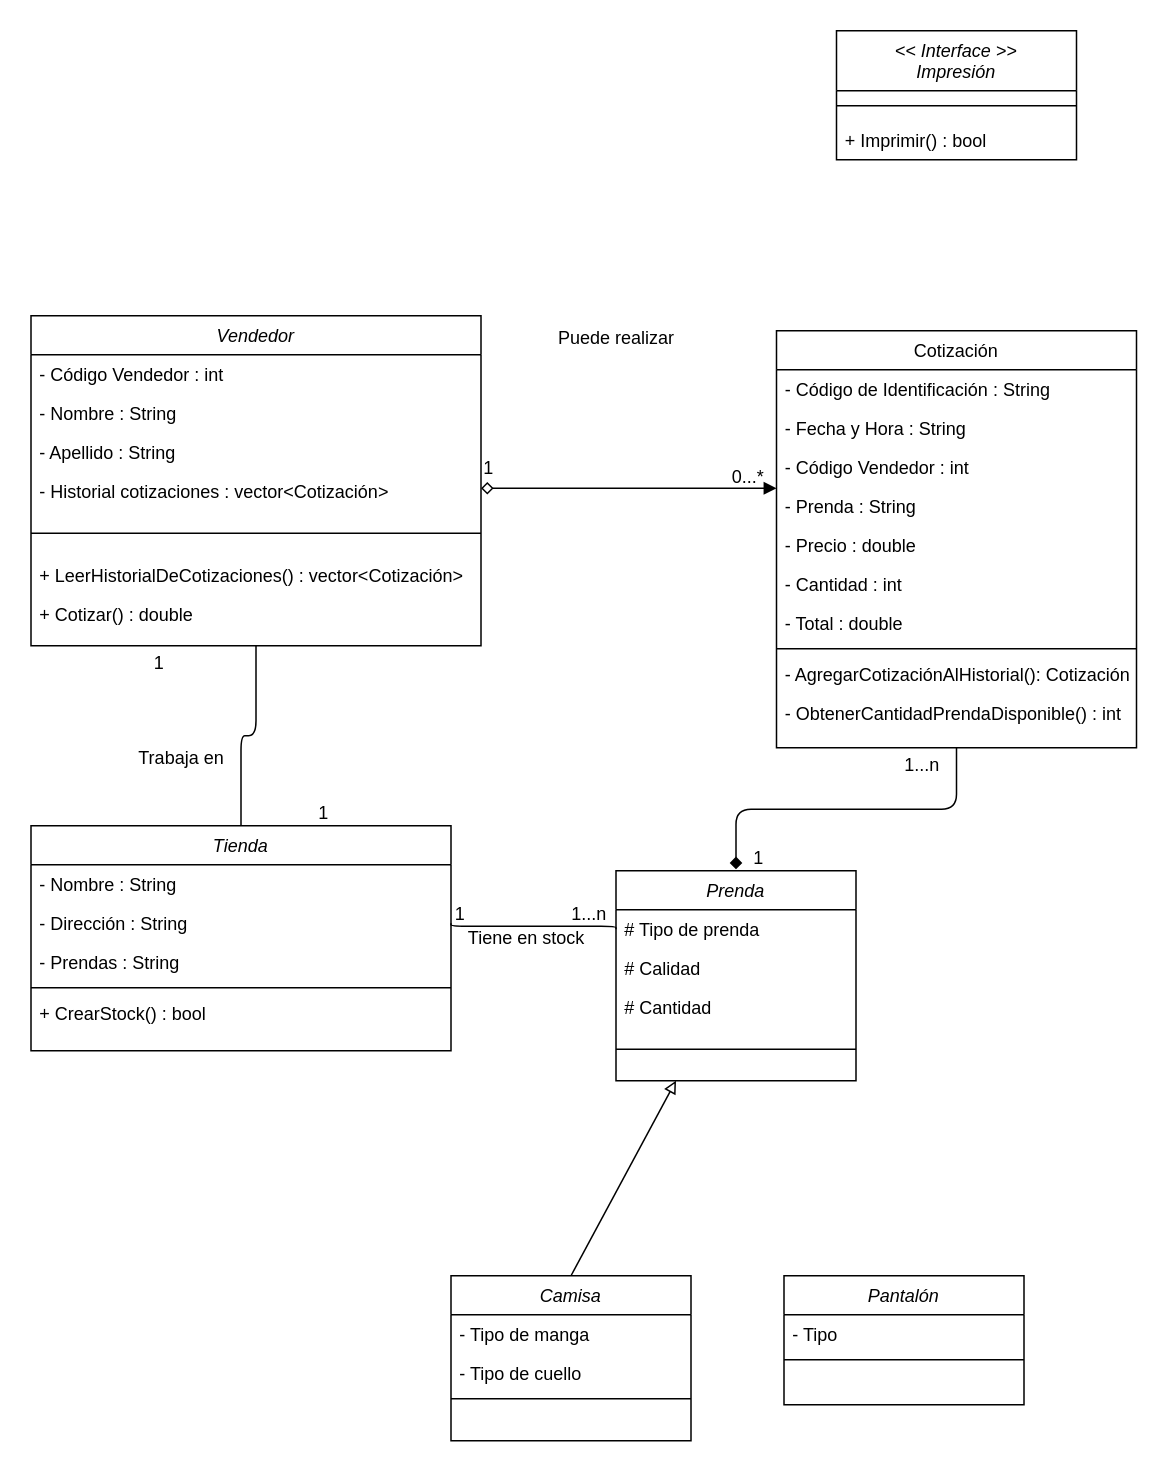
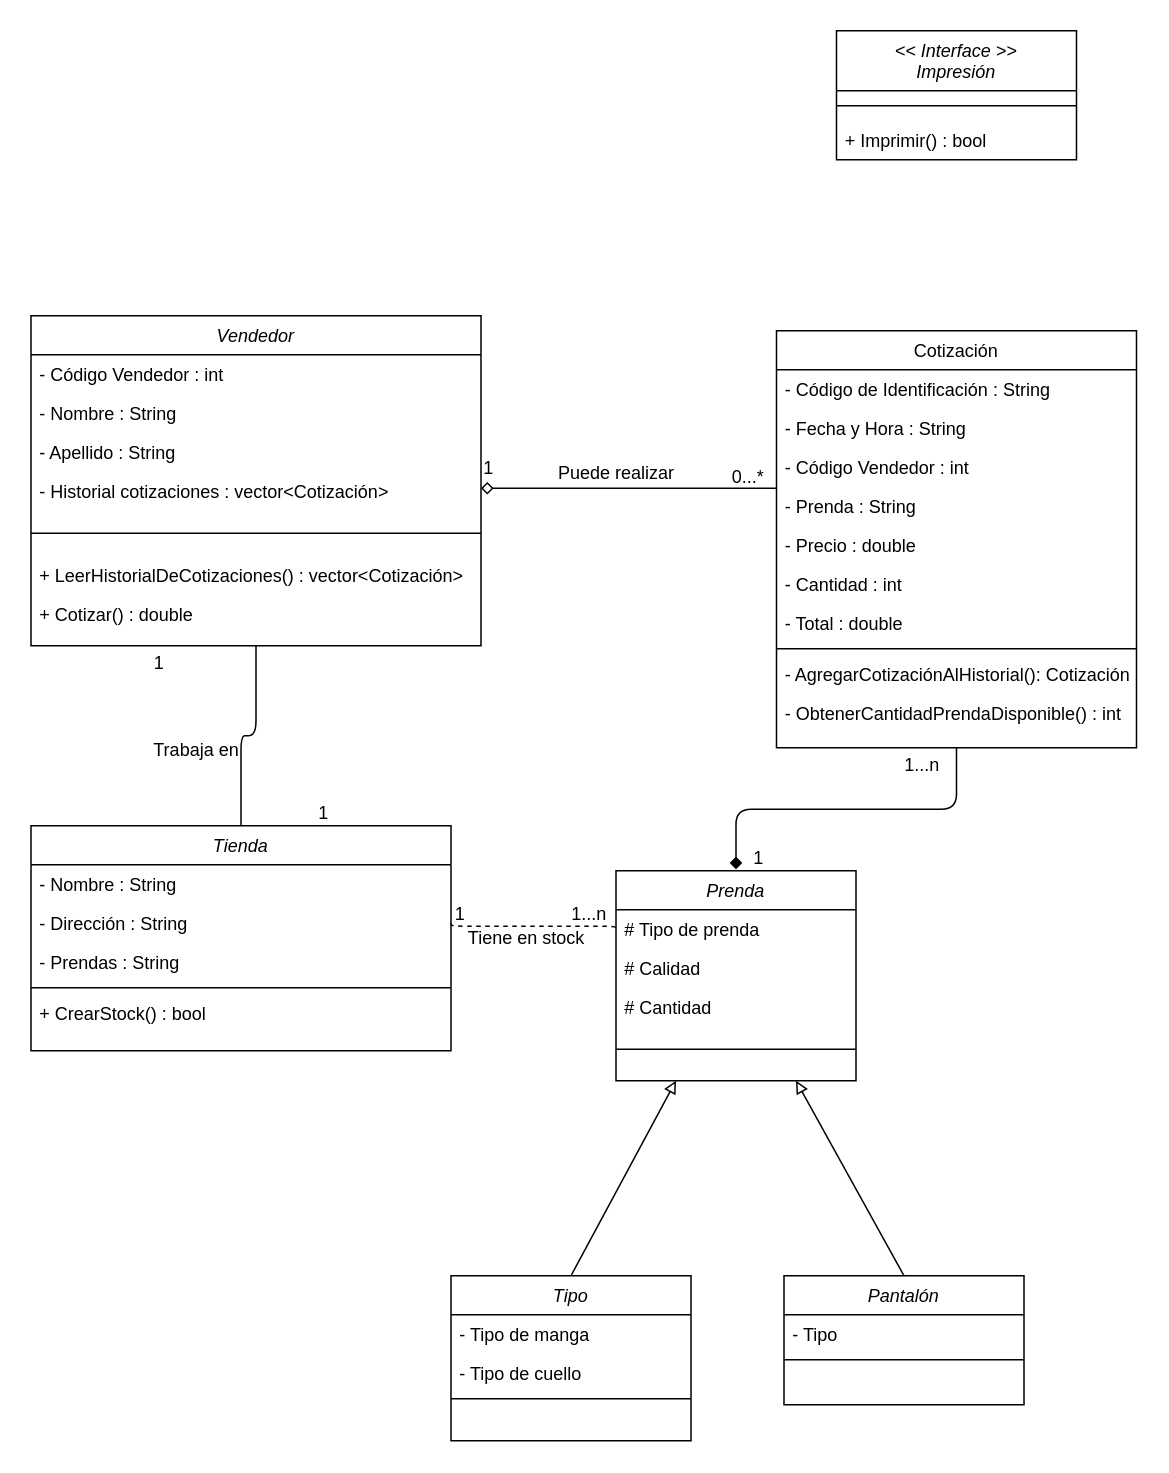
node "Puede realizar": moved (616, 338) -> (616, 473)
edge "Vendedor" -- "Cotización": arrowhead block -> none
node "Trabaja en": moved (181, 758) -> (196, 751)
edge "- Dirección : String" -- "# Tipo de prenda": style solid -> dashed
edge "Pantalón" -> "Prenda": added
node "Camisa": label "Camisa" -> "Tipo"
